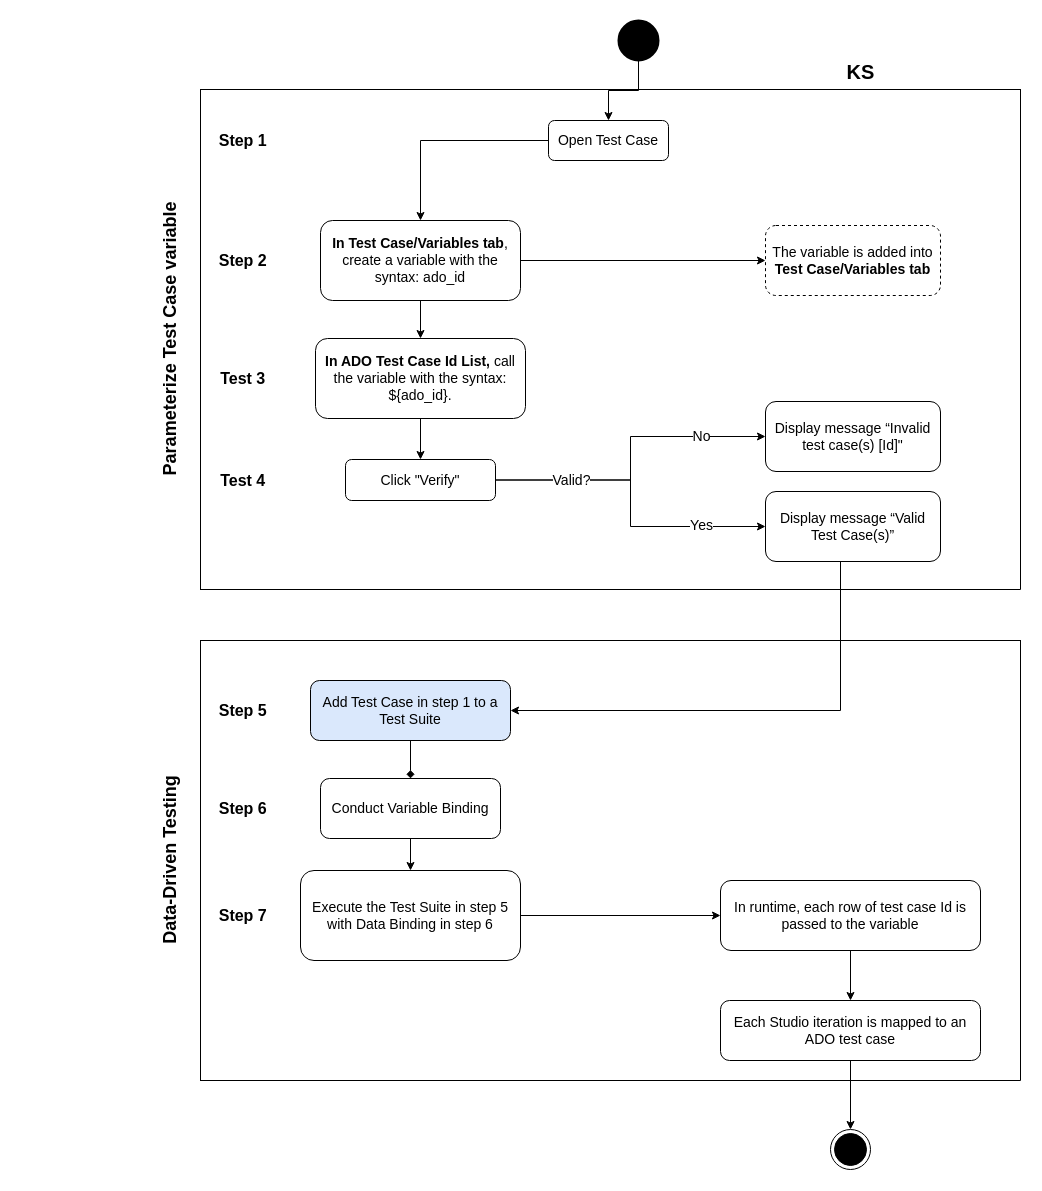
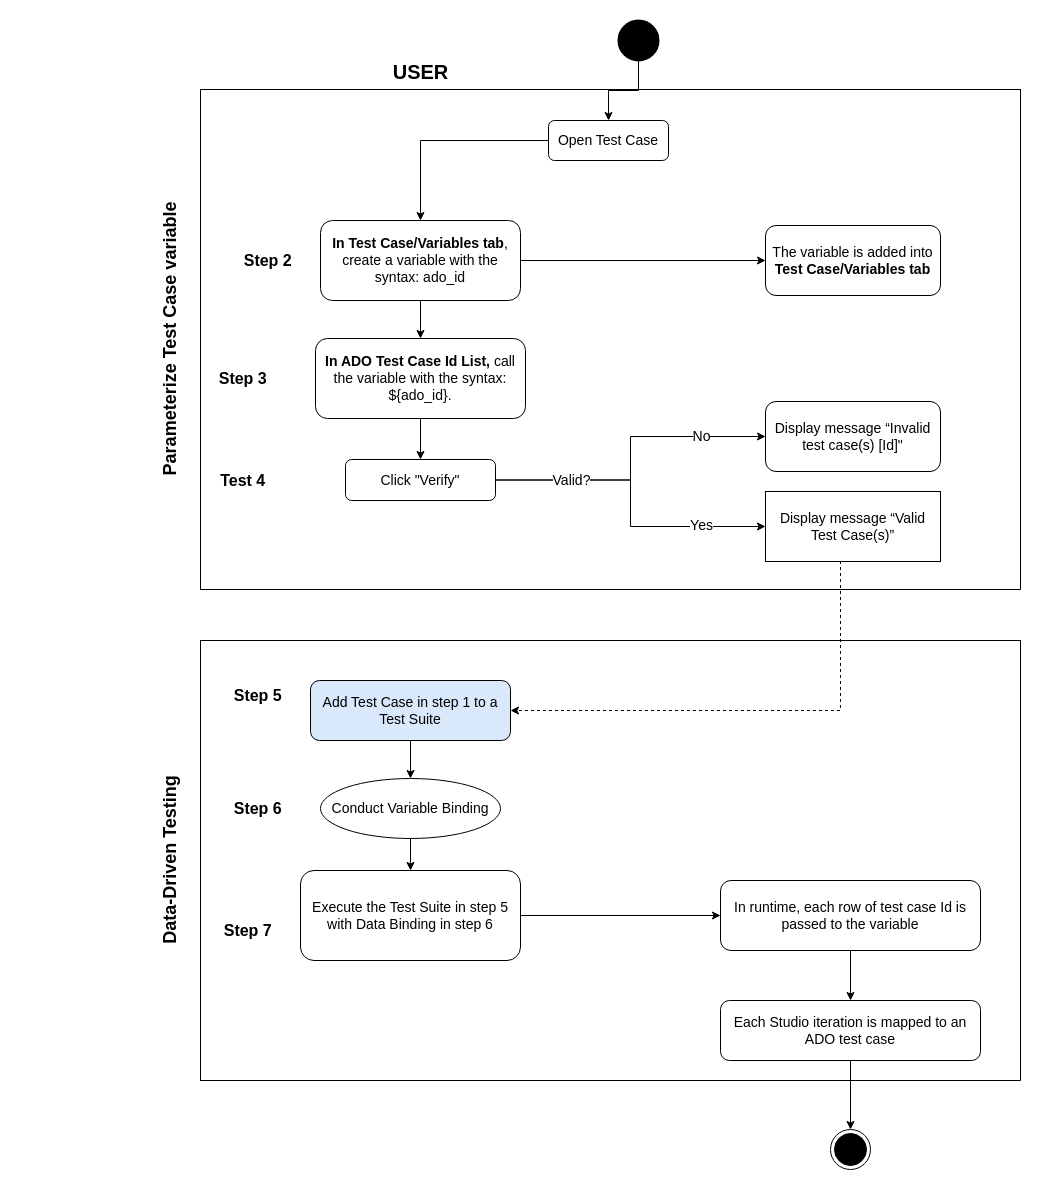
node "USER": added
node "KS": removed
node "Step 1": removed
node "Step 2": moved (241, 261) -> (266, 261)
node "The variable is added into Test Case/Variables tab": style dashed -> solid
node "Test 3": label "Test 3" -> "Step 3"
node "Display message “Valid Test Case(s)”": shape rounded rectangle -> rectangle
node "Step 5": moved (241, 711) -> (256, 696)
edge "Display message “Valid Test Case(s)”" -> "Add Test Case in step 1 to a Test Suite": style solid -> dashed
edge "Add Test Case in step 1 to a Test Suite" -> "Conduct Variable Binding": arrowhead diamond -> classic
node "Step 6": moved (241, 809) -> (256, 809)
node "Conduct Variable Binding": shape rounded rectangle -> ellipse
node "Step 7": moved (241, 916) -> (246, 931)
